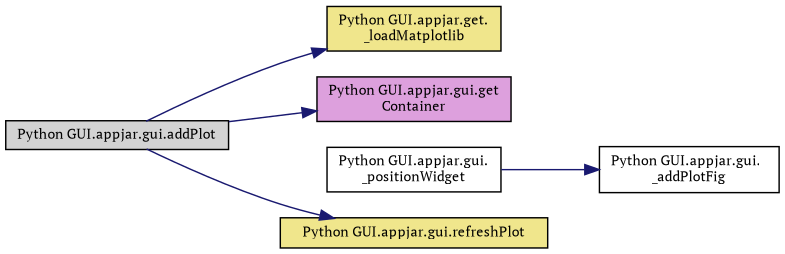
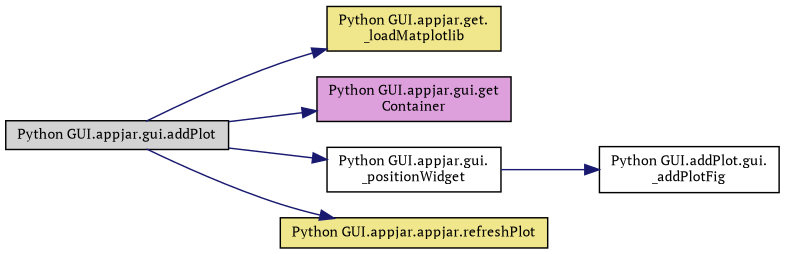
edge "Python GUI.appjar.gui.addPlot" -> "Python GUI.appjar.gui. _positionWidget": added
node "Python GUI.appjar.gui. _addPlotFig": label "Python GUI.appjar.gui. _addPlotFig" -> "Python GUI.addPlot.gui. _addPlotFig"
node "Python GUI.appjar.gui.refreshPlot": label "Python GUI.appjar.gui.refreshPlot" -> "Python GUI.appjar.appjar.refreshPlot"
